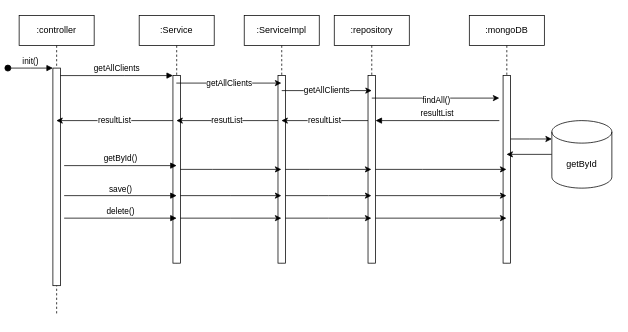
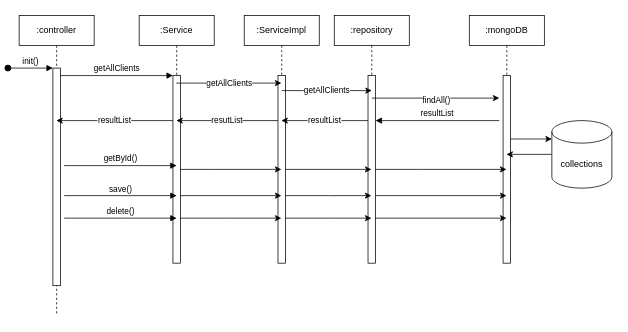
node "getById": label "getById" -> "collections"
